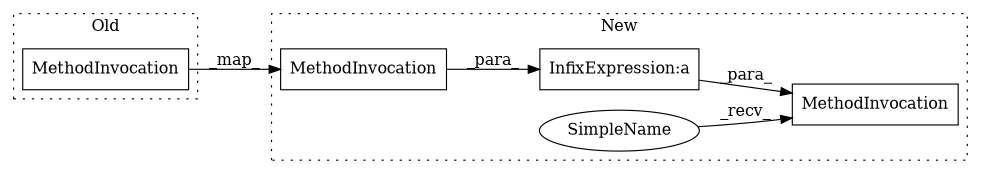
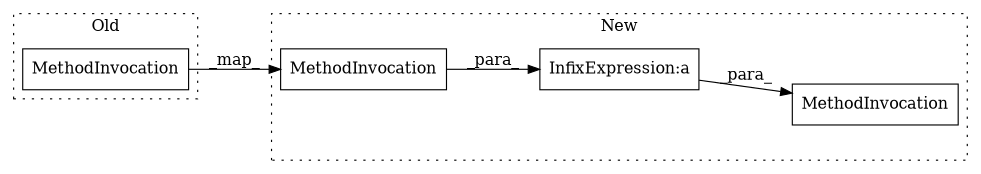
node "SimpleName": removed
